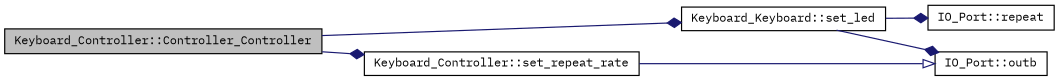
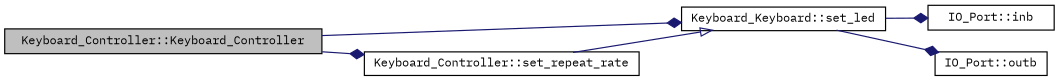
node "IO_Port::repeat": label "IO_Port::repeat" -> "IO_Port::inb"
node "Keyboard_Controller::Controller_Controller": label "Keyboard_Controller::Controller_Controller" -> "Keyboard_Controller::Keyboard_Controller"
edge "Keyboard_Controller::set_repeat_rate" -> "IO_Port::outb": now "Keyboard_Controller::set_repeat_rate" -> "Keyboard_Keyboard::set_led"
